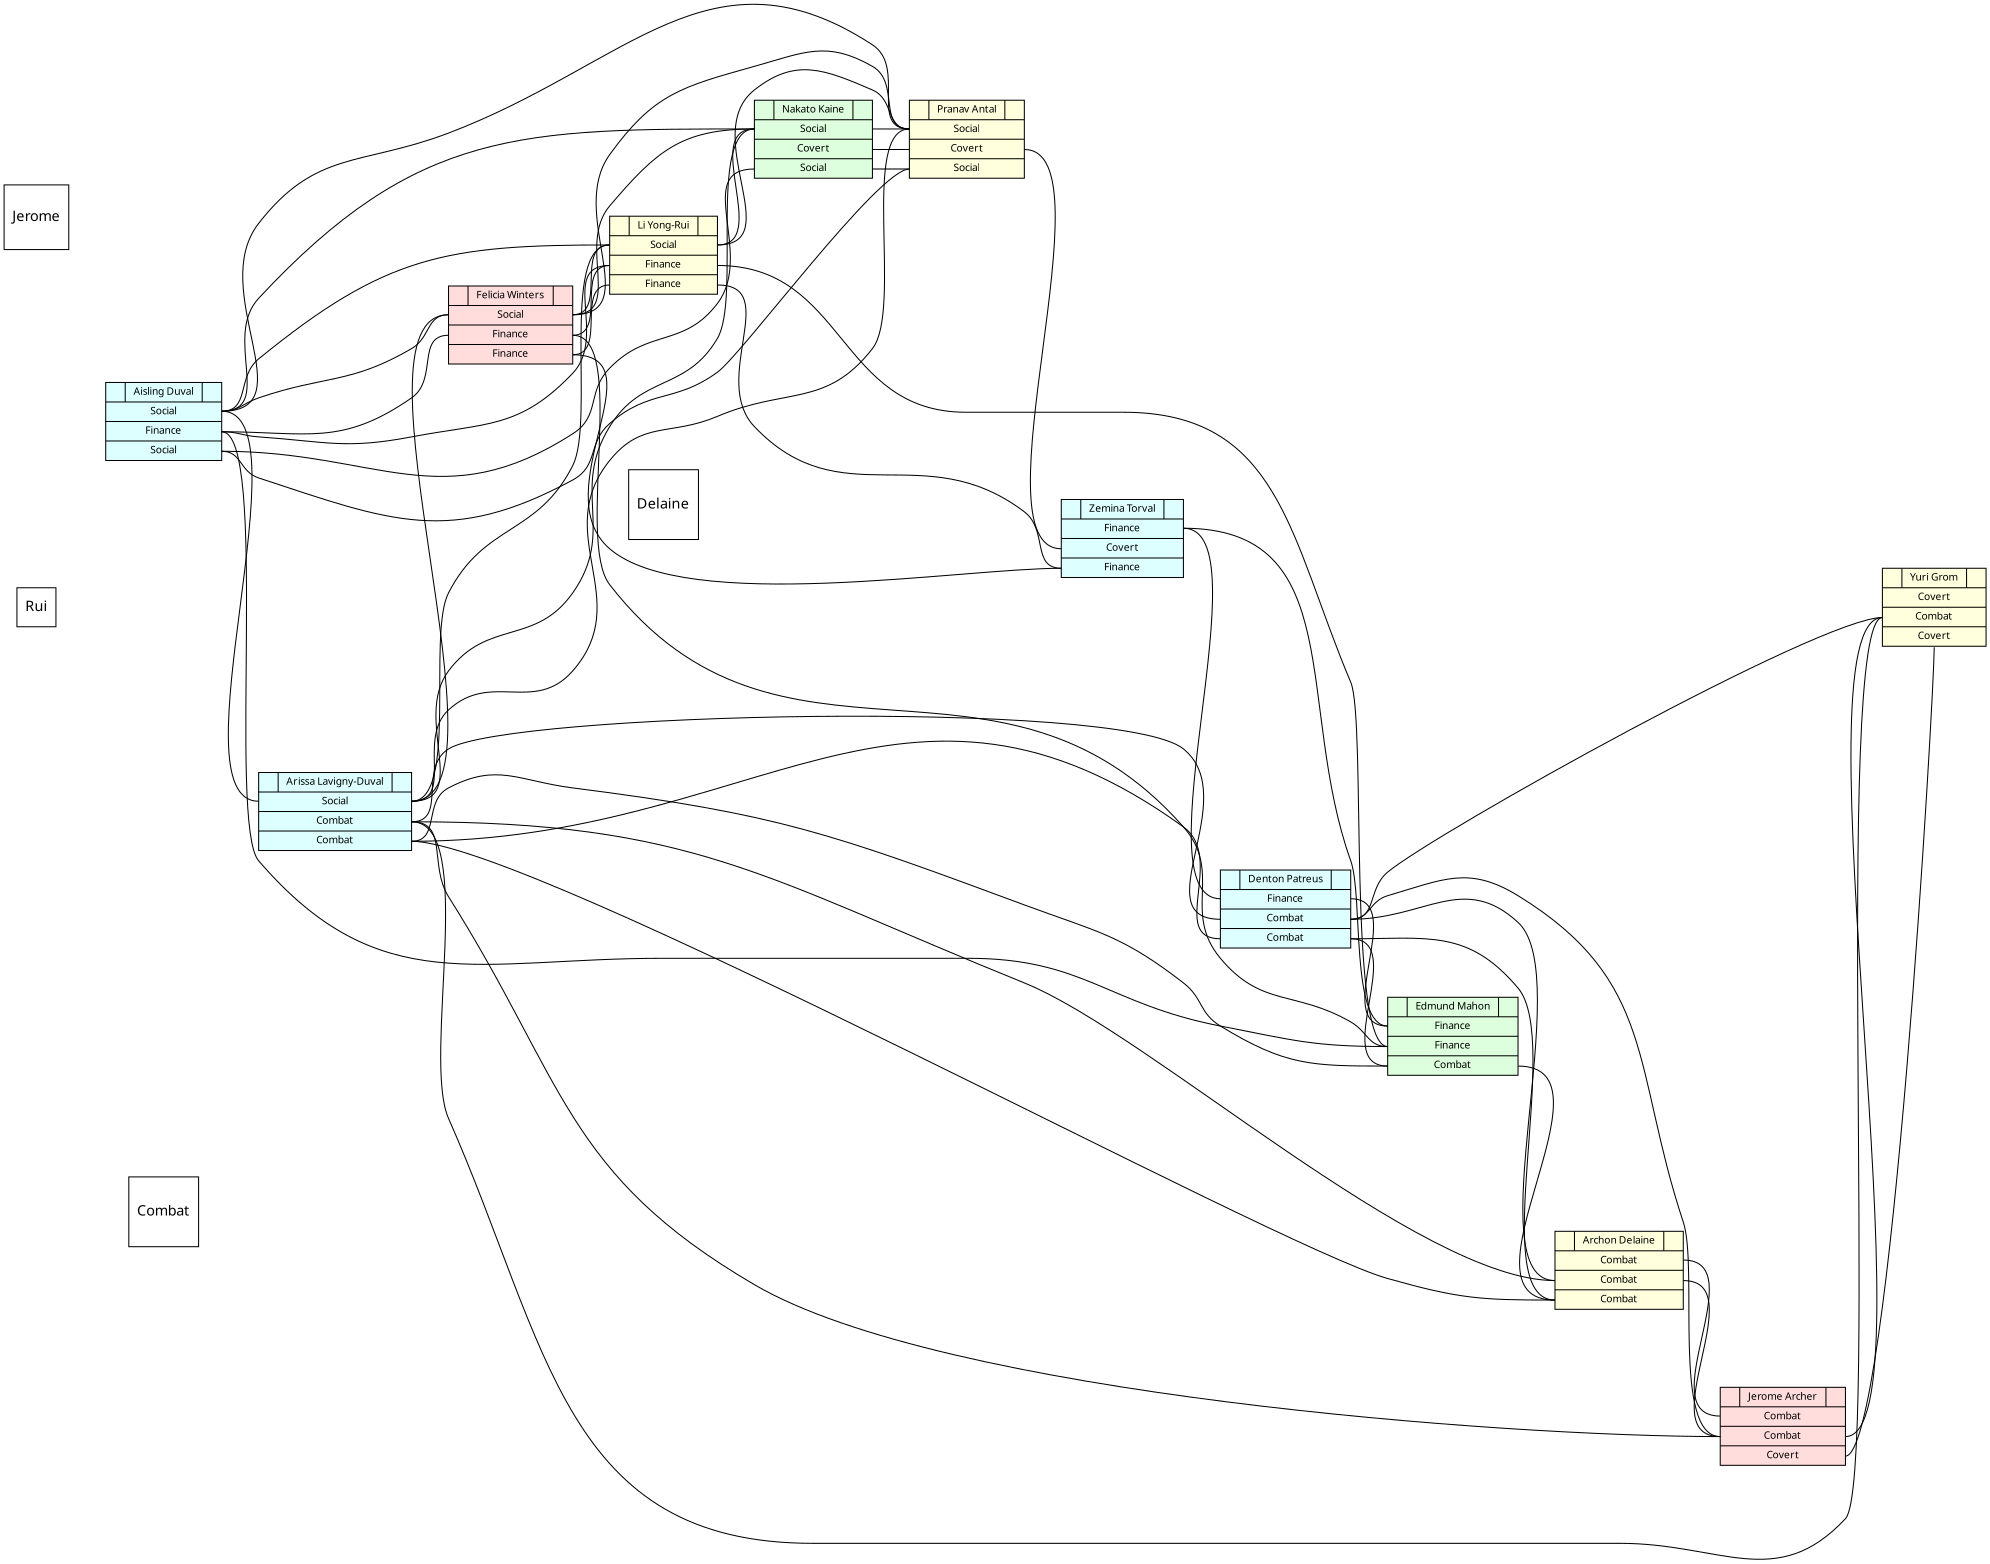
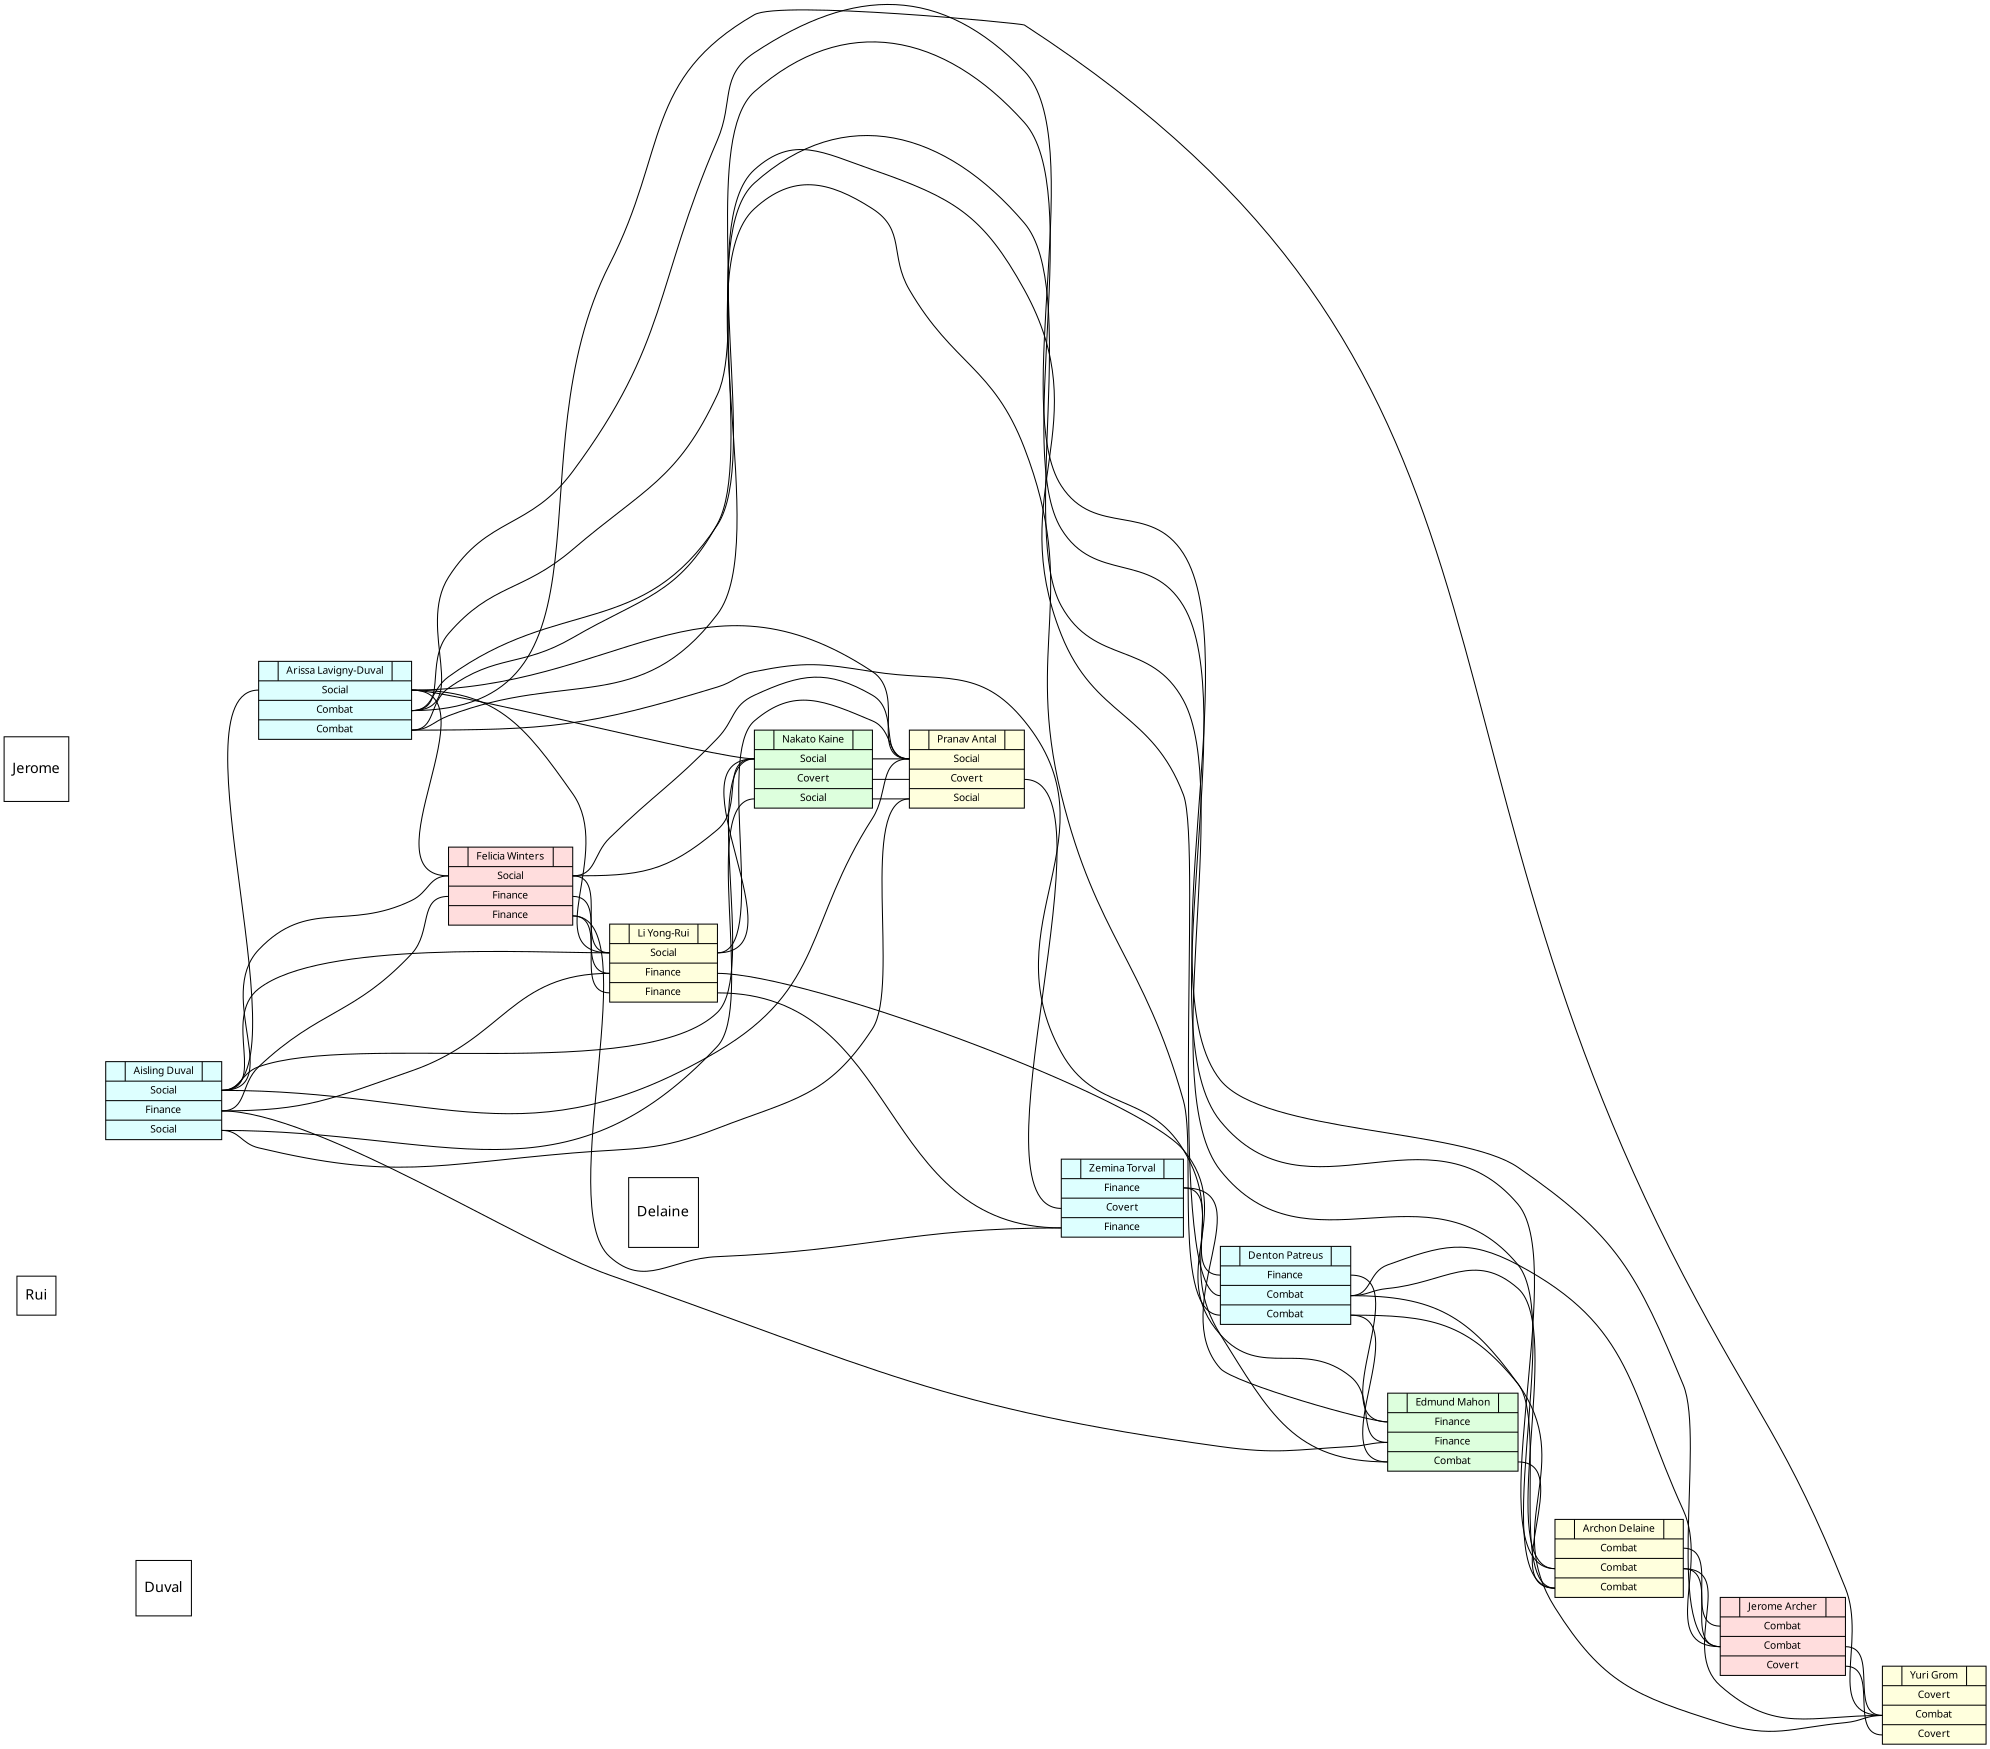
edge "Felicia Winters" -- "Edmund Mahon": removed
node "Combat": label "Combat" -> "Duval"
edge "Archon Delaine" -- "Yuri Grom": added
